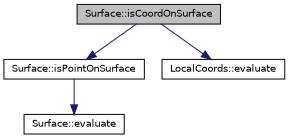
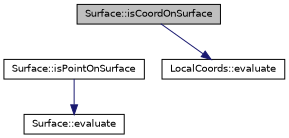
edge "Surface::isCoordOnSurface" -> "Surface::isPointOnSurface": removed
